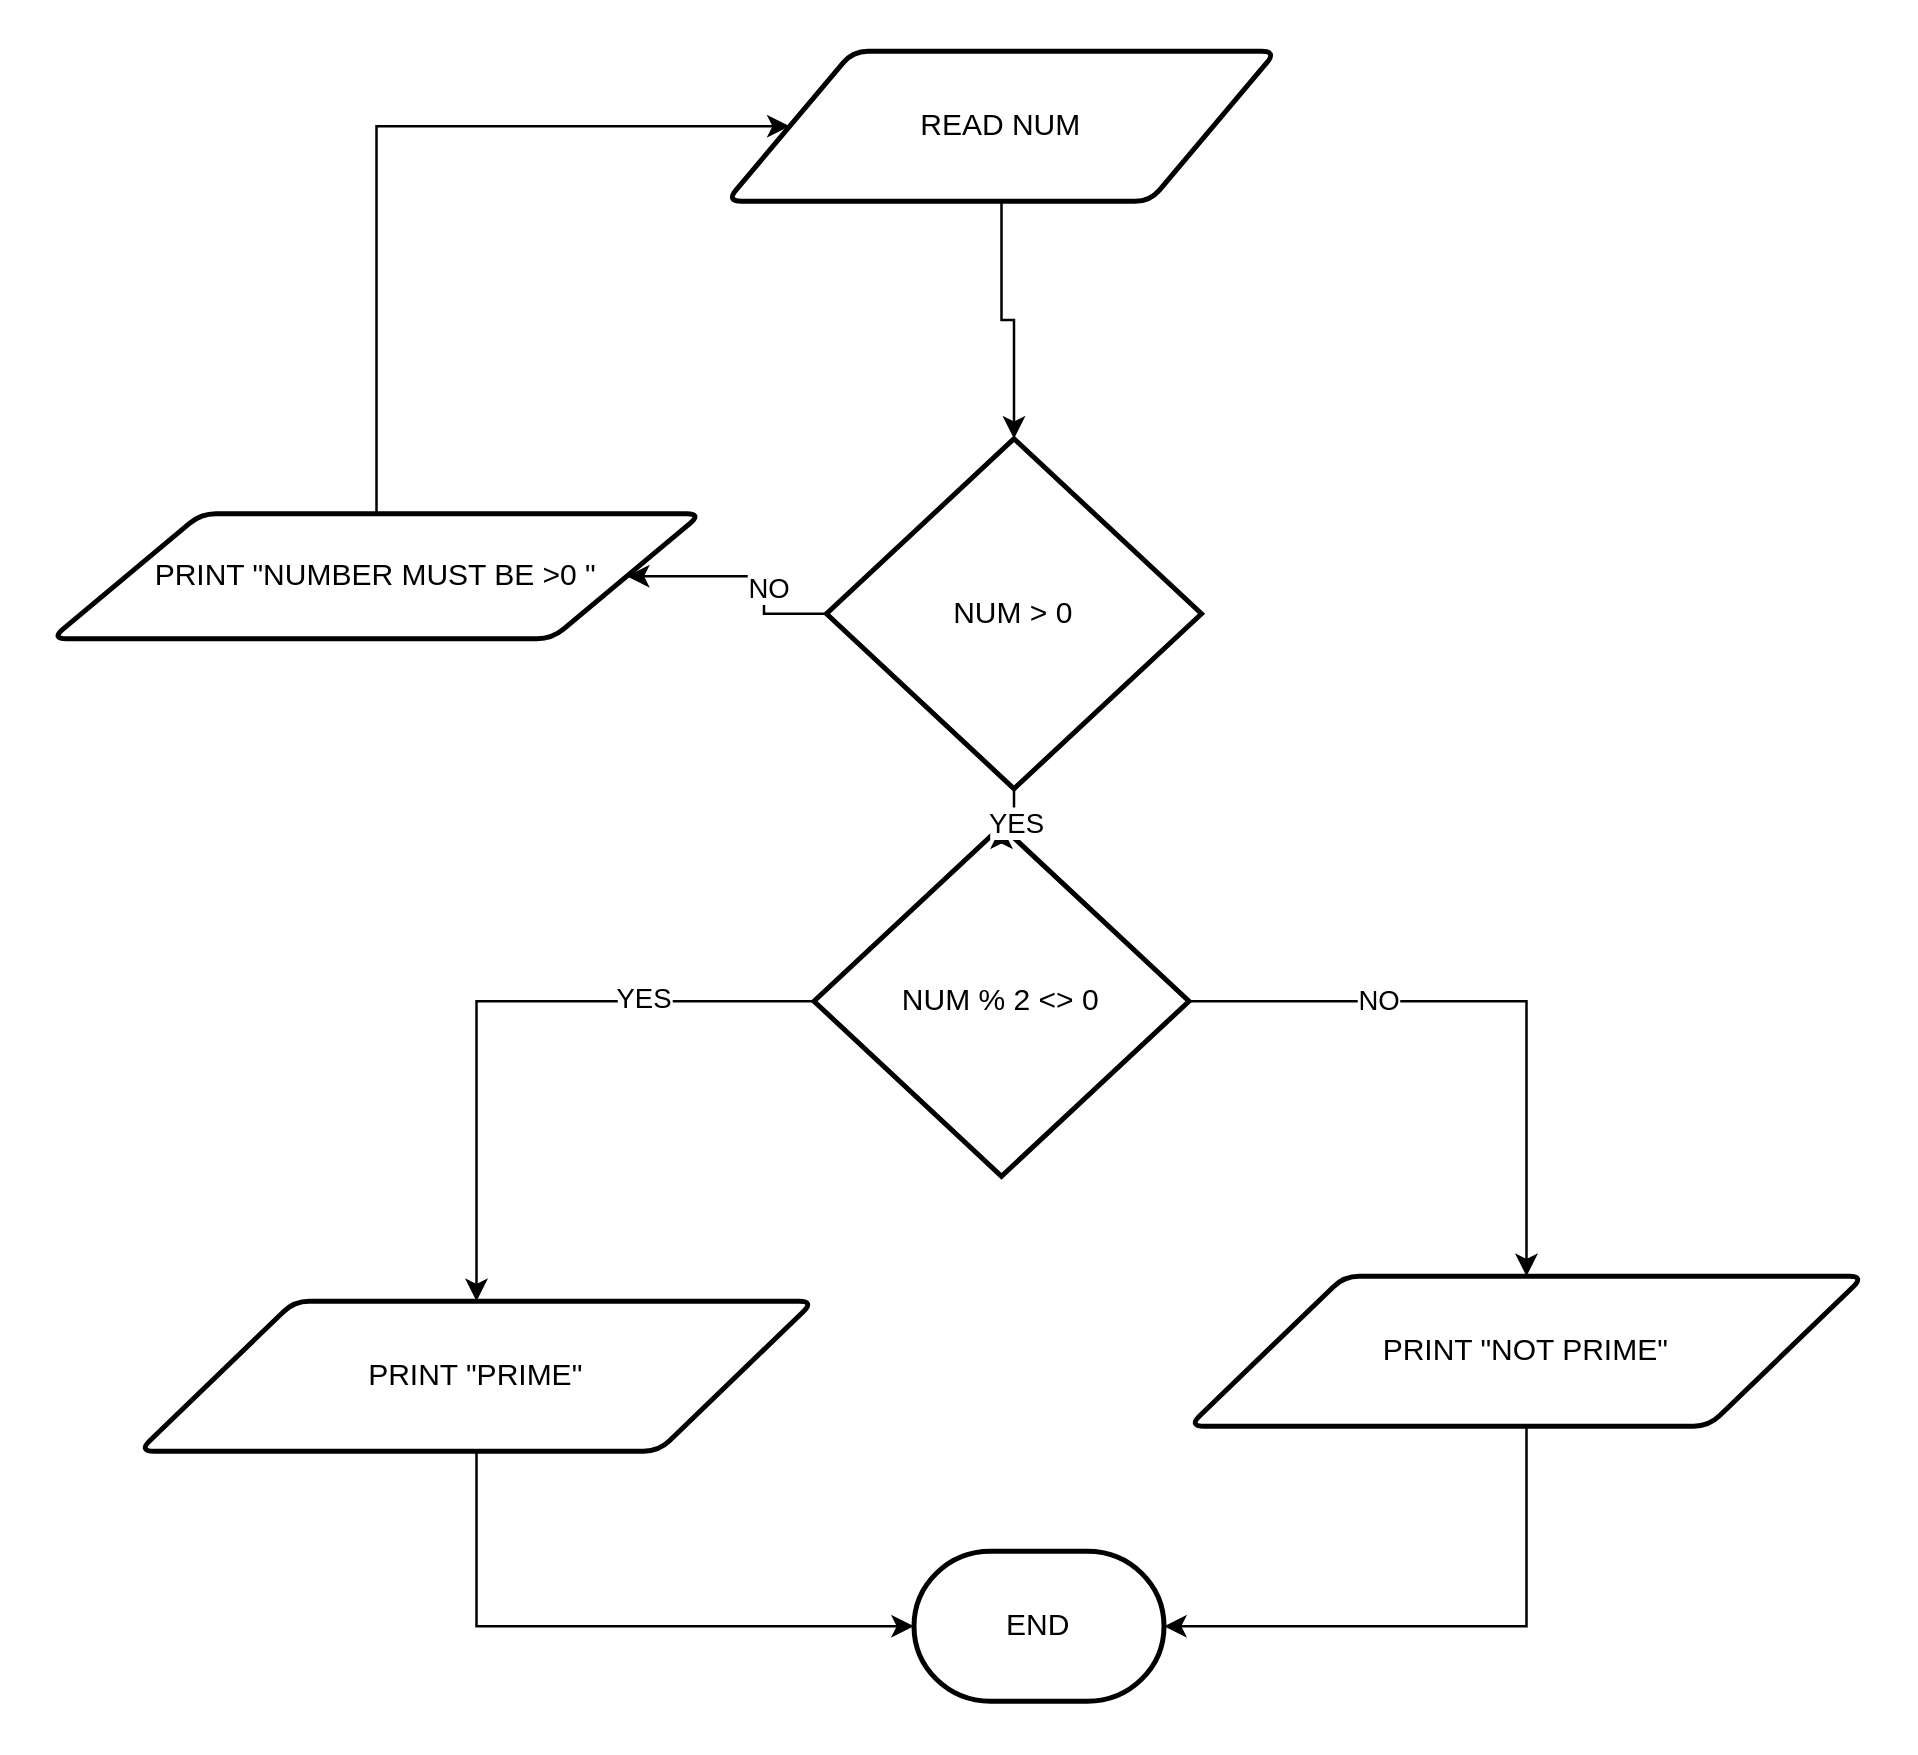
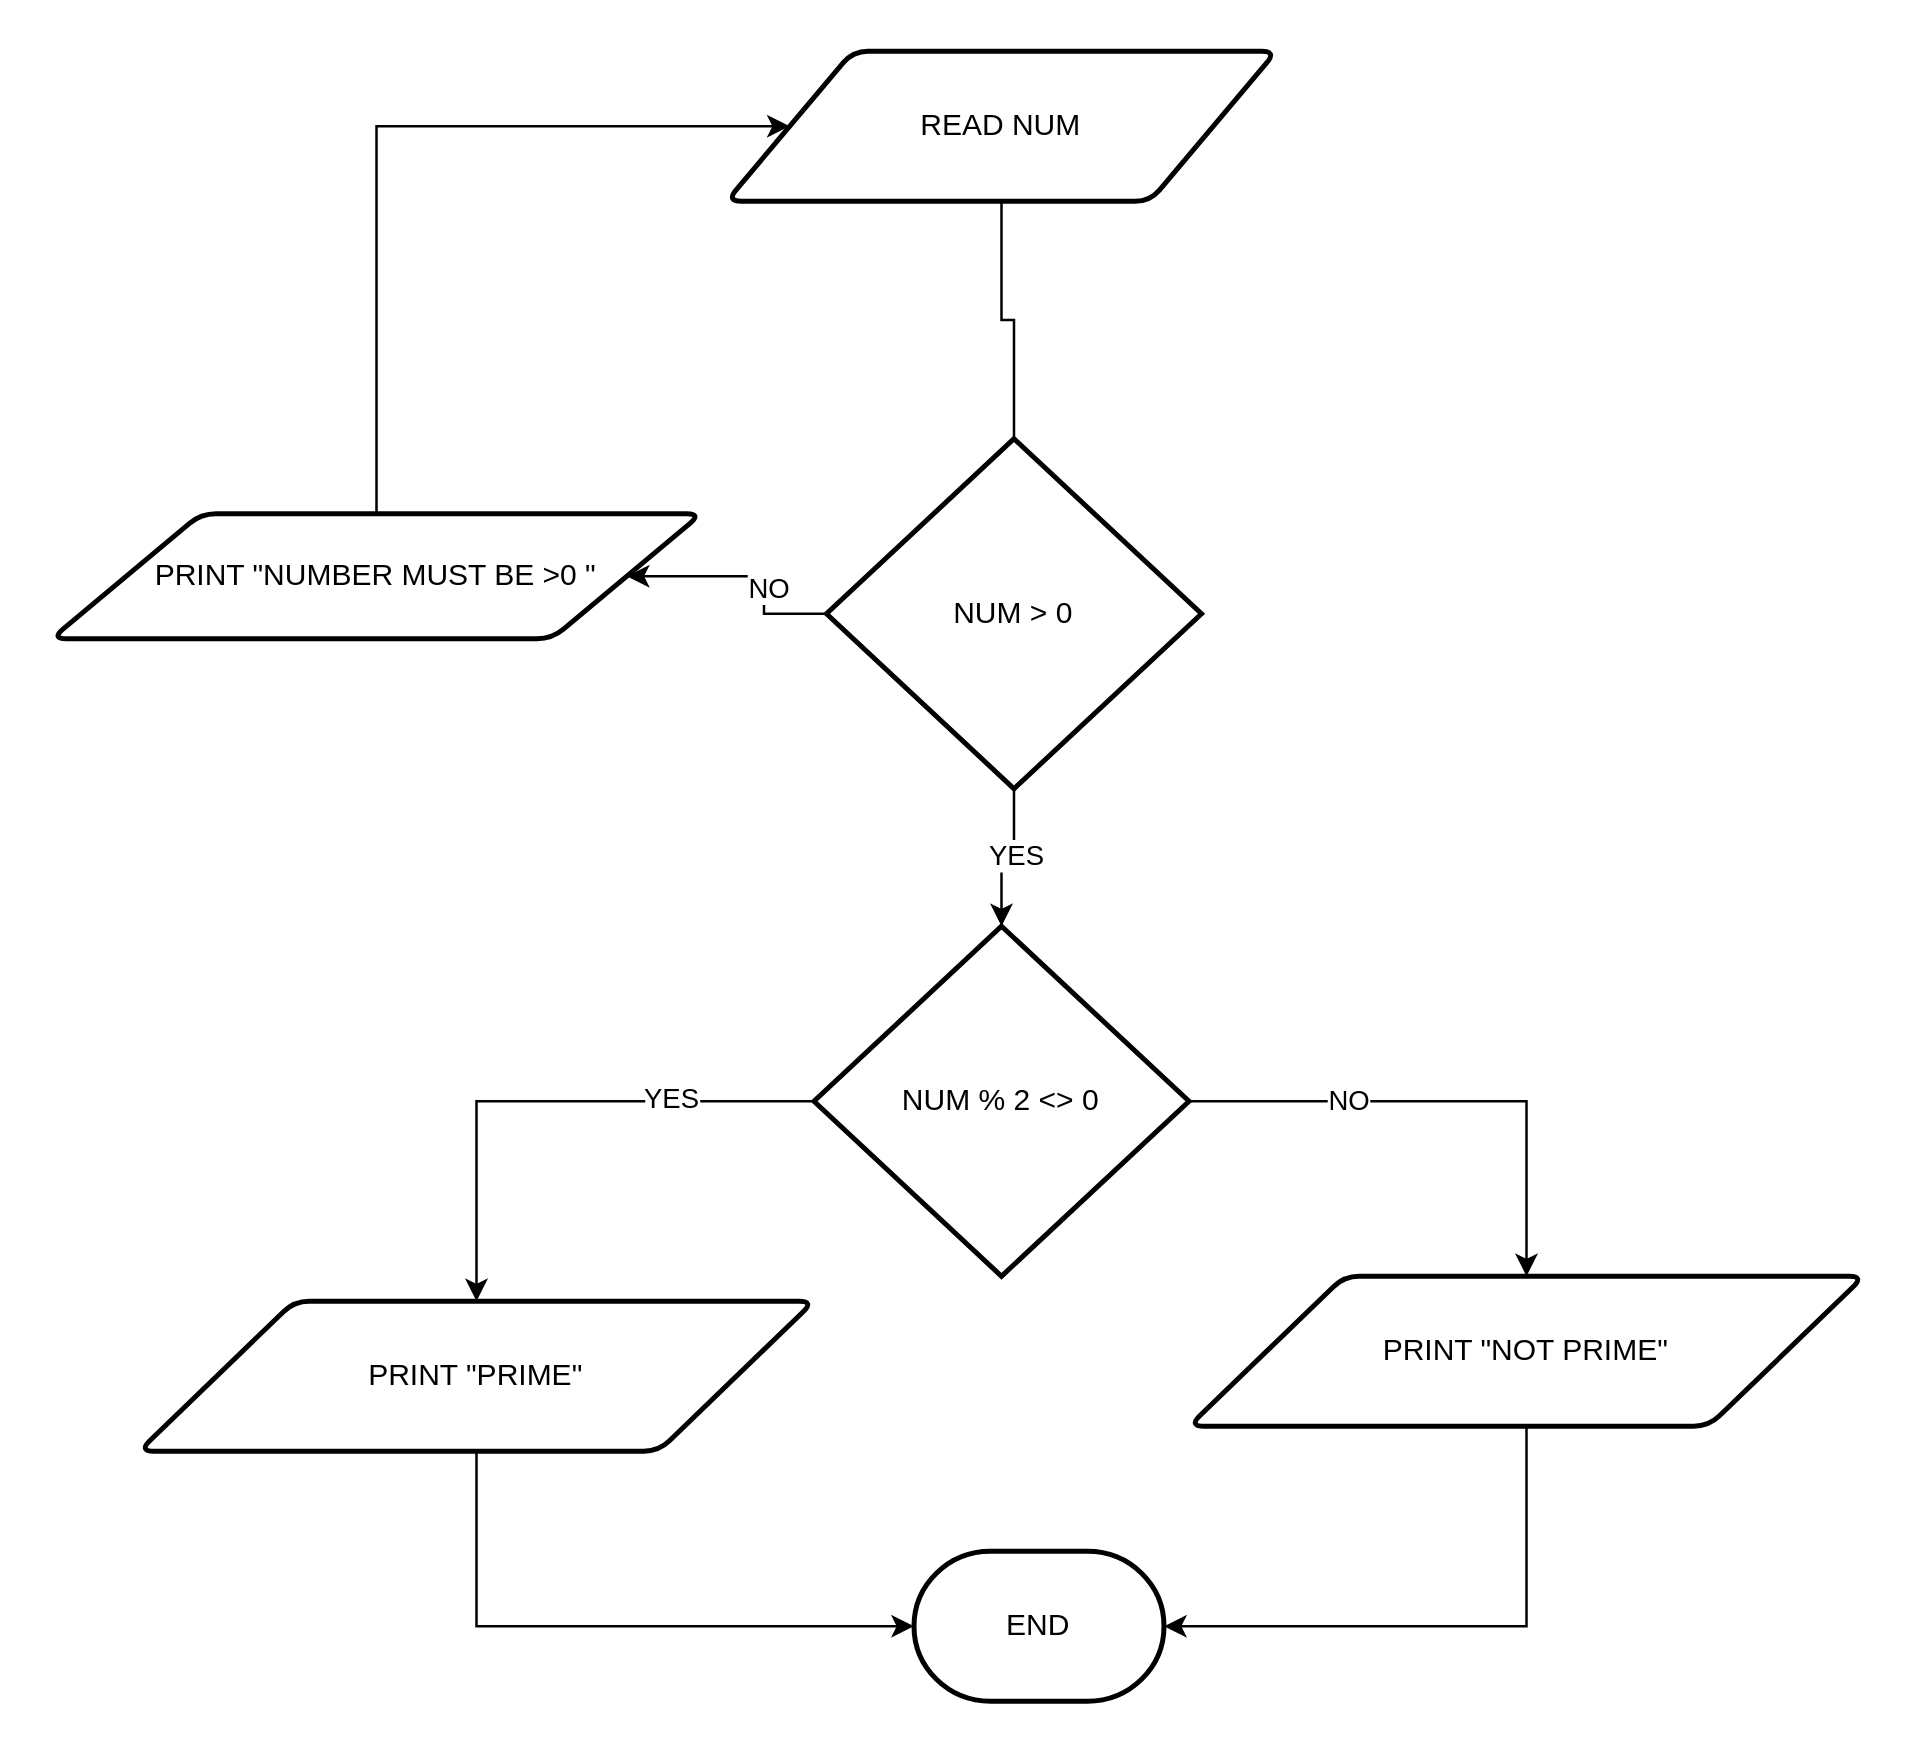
edge "READ NUM" -> "NUM > 0": arrowhead classic -> none
node "NUM % 2 <> 0": moved (1001, 1001) -> (1001, 1101)
